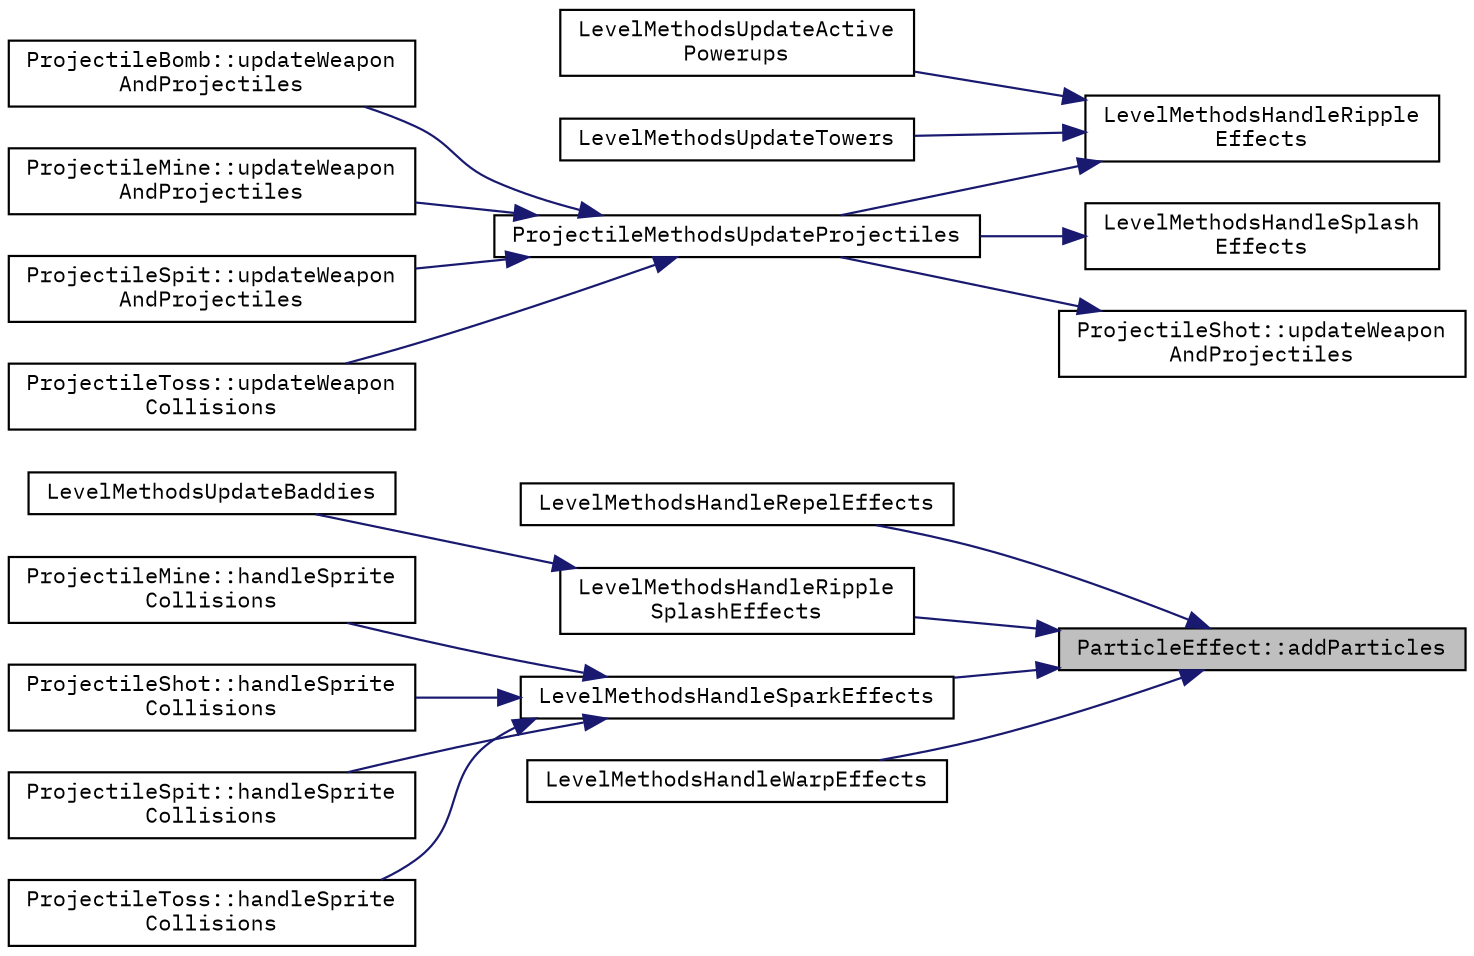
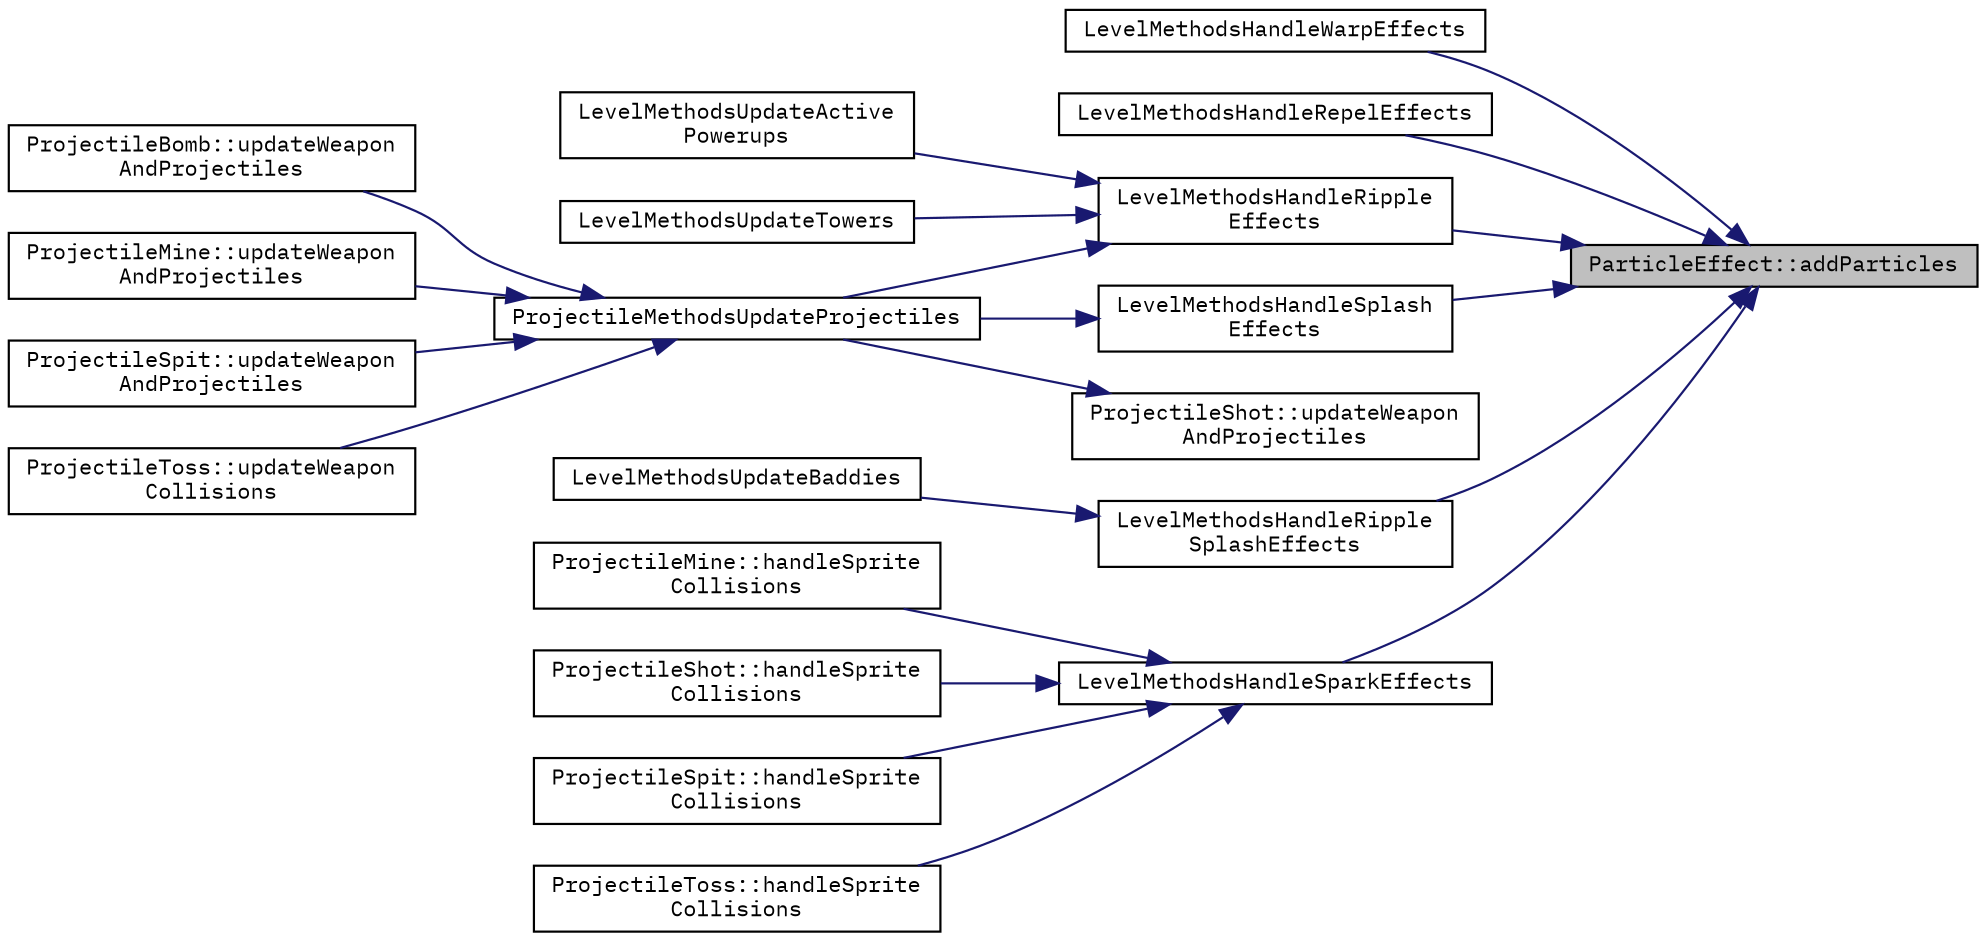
edge "LevelMethodsHandleRipple Effects" -> "ParticleEffect::addParticles": added
edge "LevelMethodsHandleSplash Effects" -> "ParticleEffect::addParticles": added
